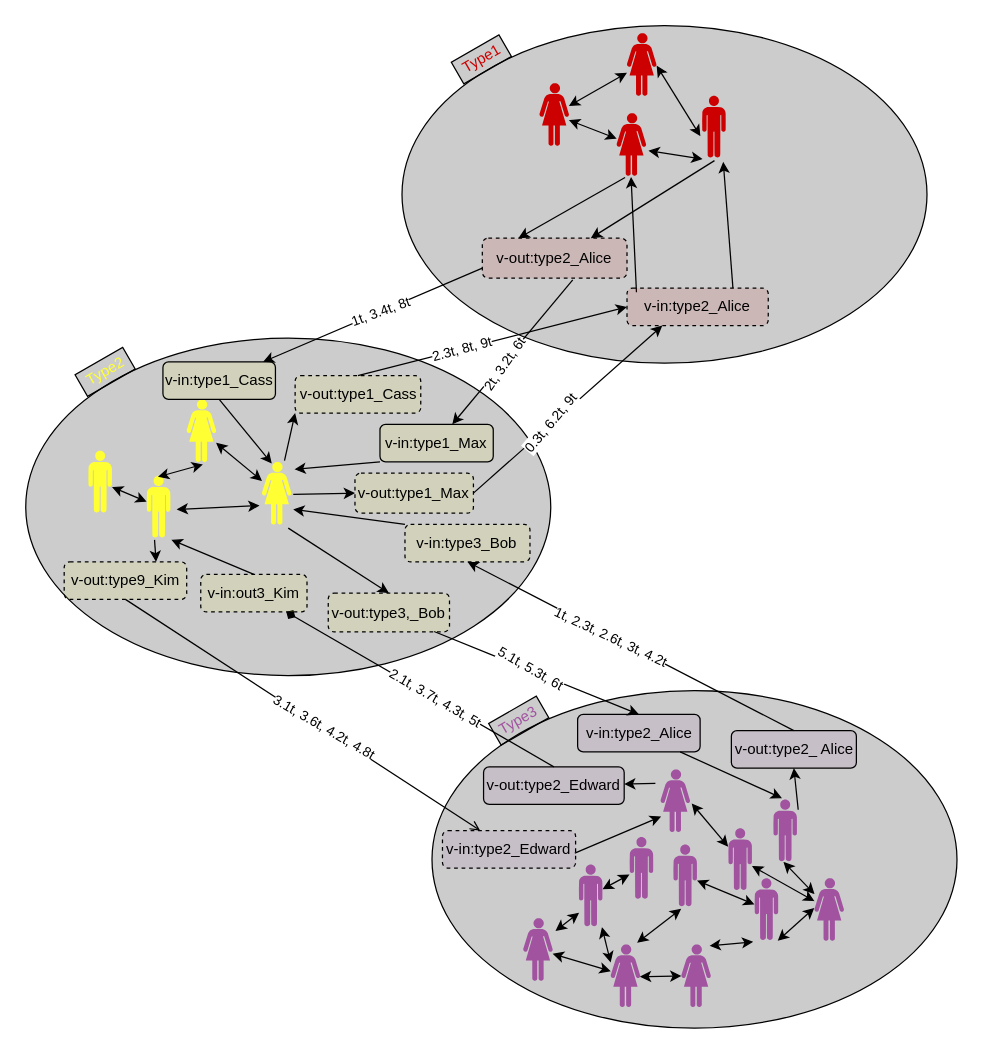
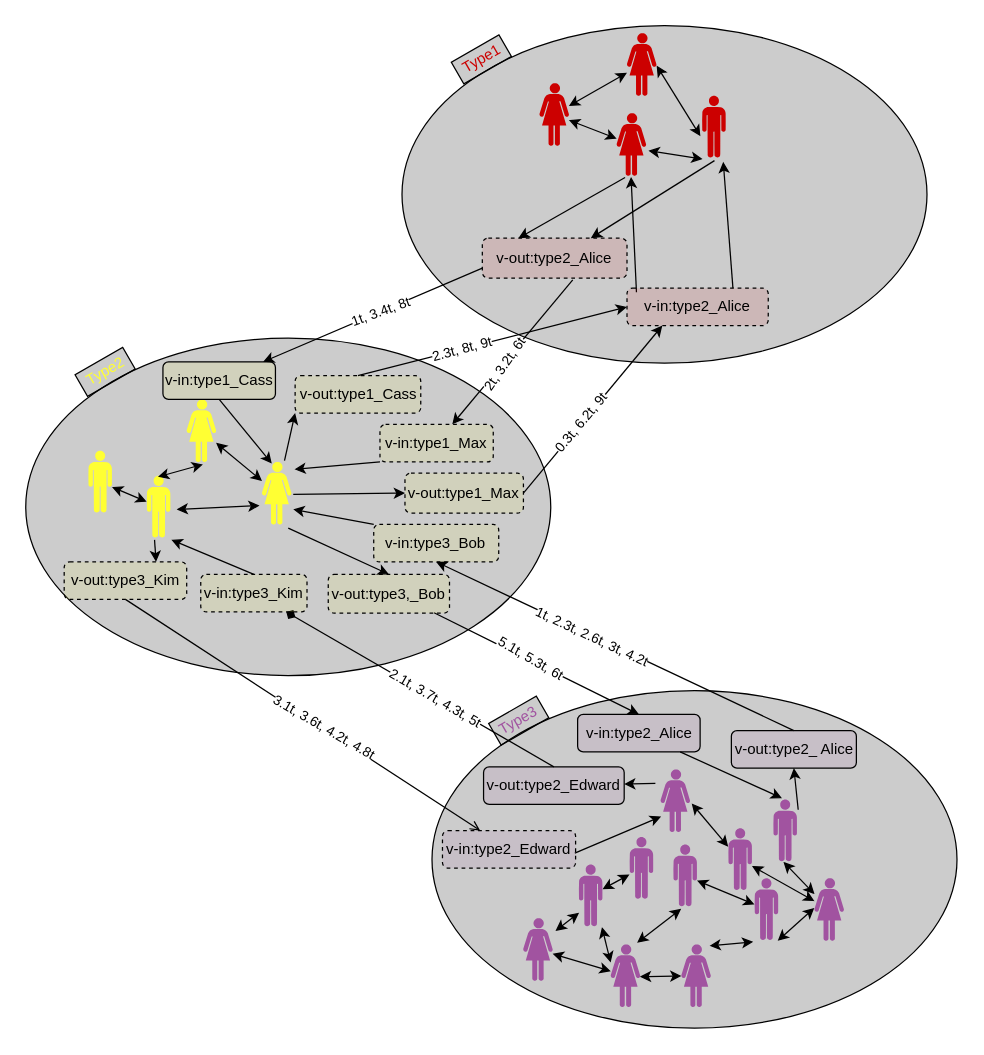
node "v-in:type1_Max": style solid -> dashed
node "v-out:type1_Max": moved (414, 493) -> (464, 493)
node "v-in:type3_Bob": moved (467, 543) -> (436, 543)
node "v-out:type9_Kim": label "v-out:type9_Kim" -> "v-out:type3_Kim"
node "v-in:out3_Kim": label "v-in:out3_Kim" -> "v-in:type3_Kim"
node "v-out:type3,_Bob": moved (389, 613) -> (389, 594)
